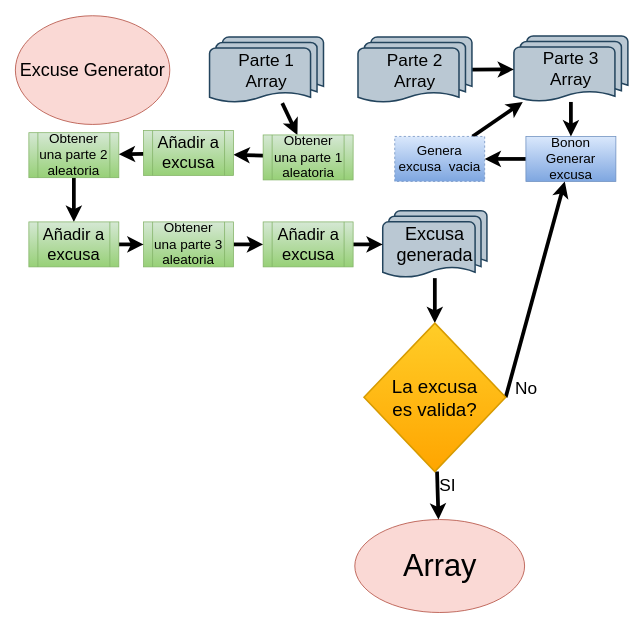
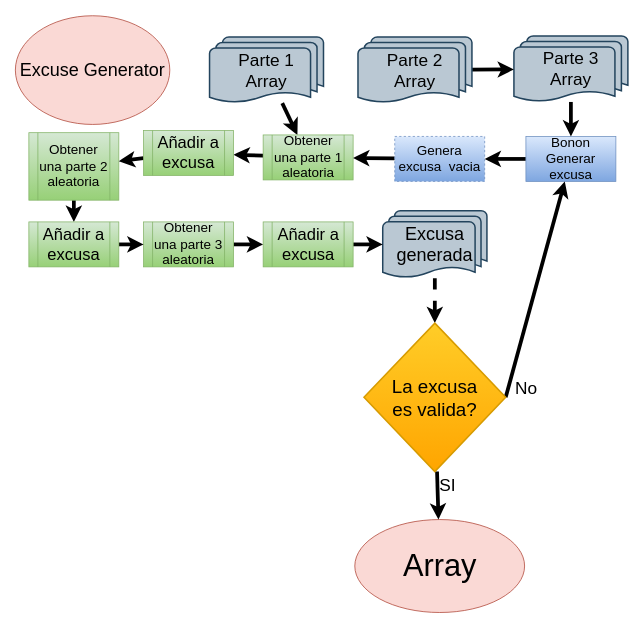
edge "Genera excusa vacia" -> "Parte 3 Array": now "Genera excusa vacia" -> "Obtener una parte 1 aleatoria"
node "Obtener una parte 2 aleatoria": size 90x45 -> 90x68
edge "Excusa generada" -> "La excusa es valida?": style solid -> dashed
